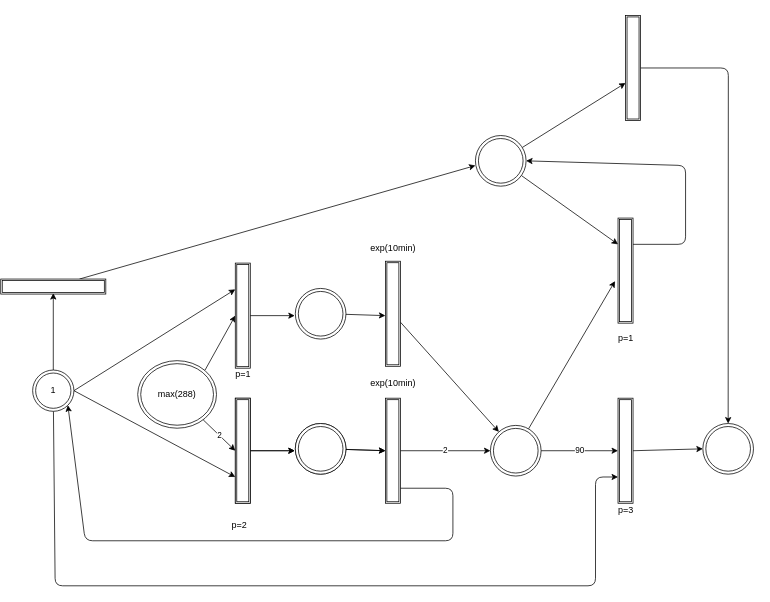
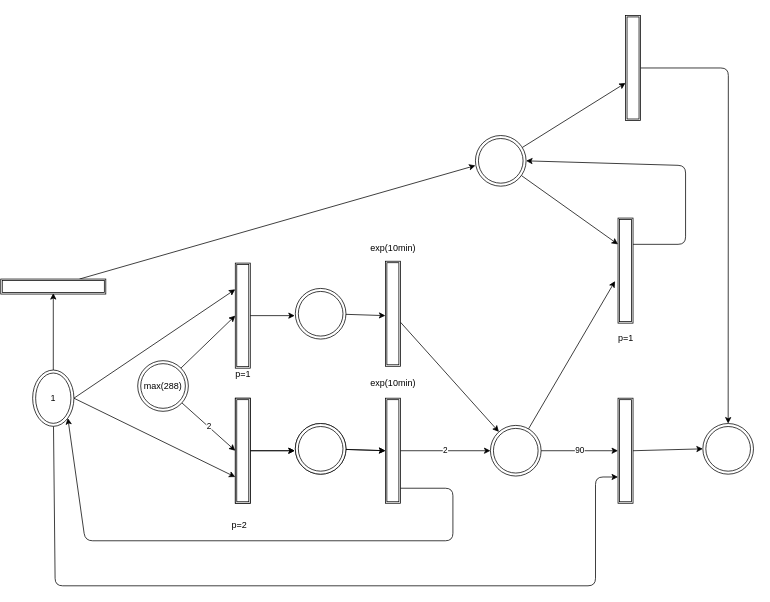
node "1": size 41x41 -> 41x56
node "max(288)": size 79x68 -> 51x51
node "p=3": removed
